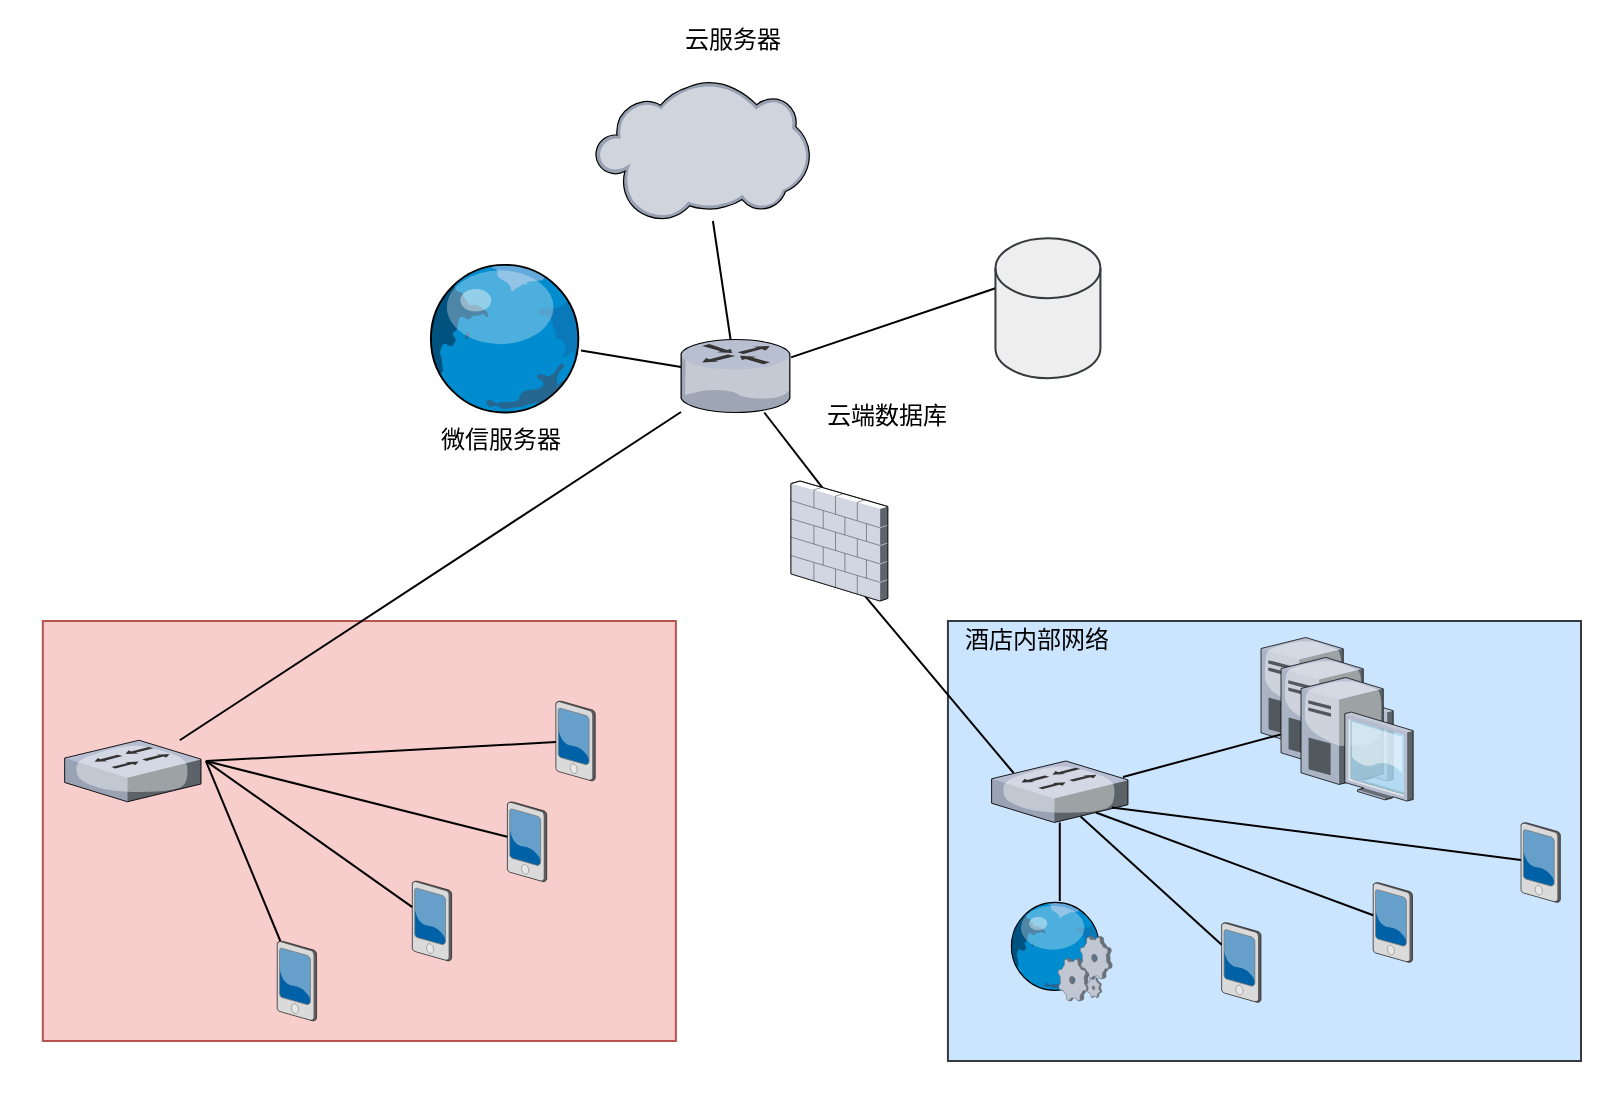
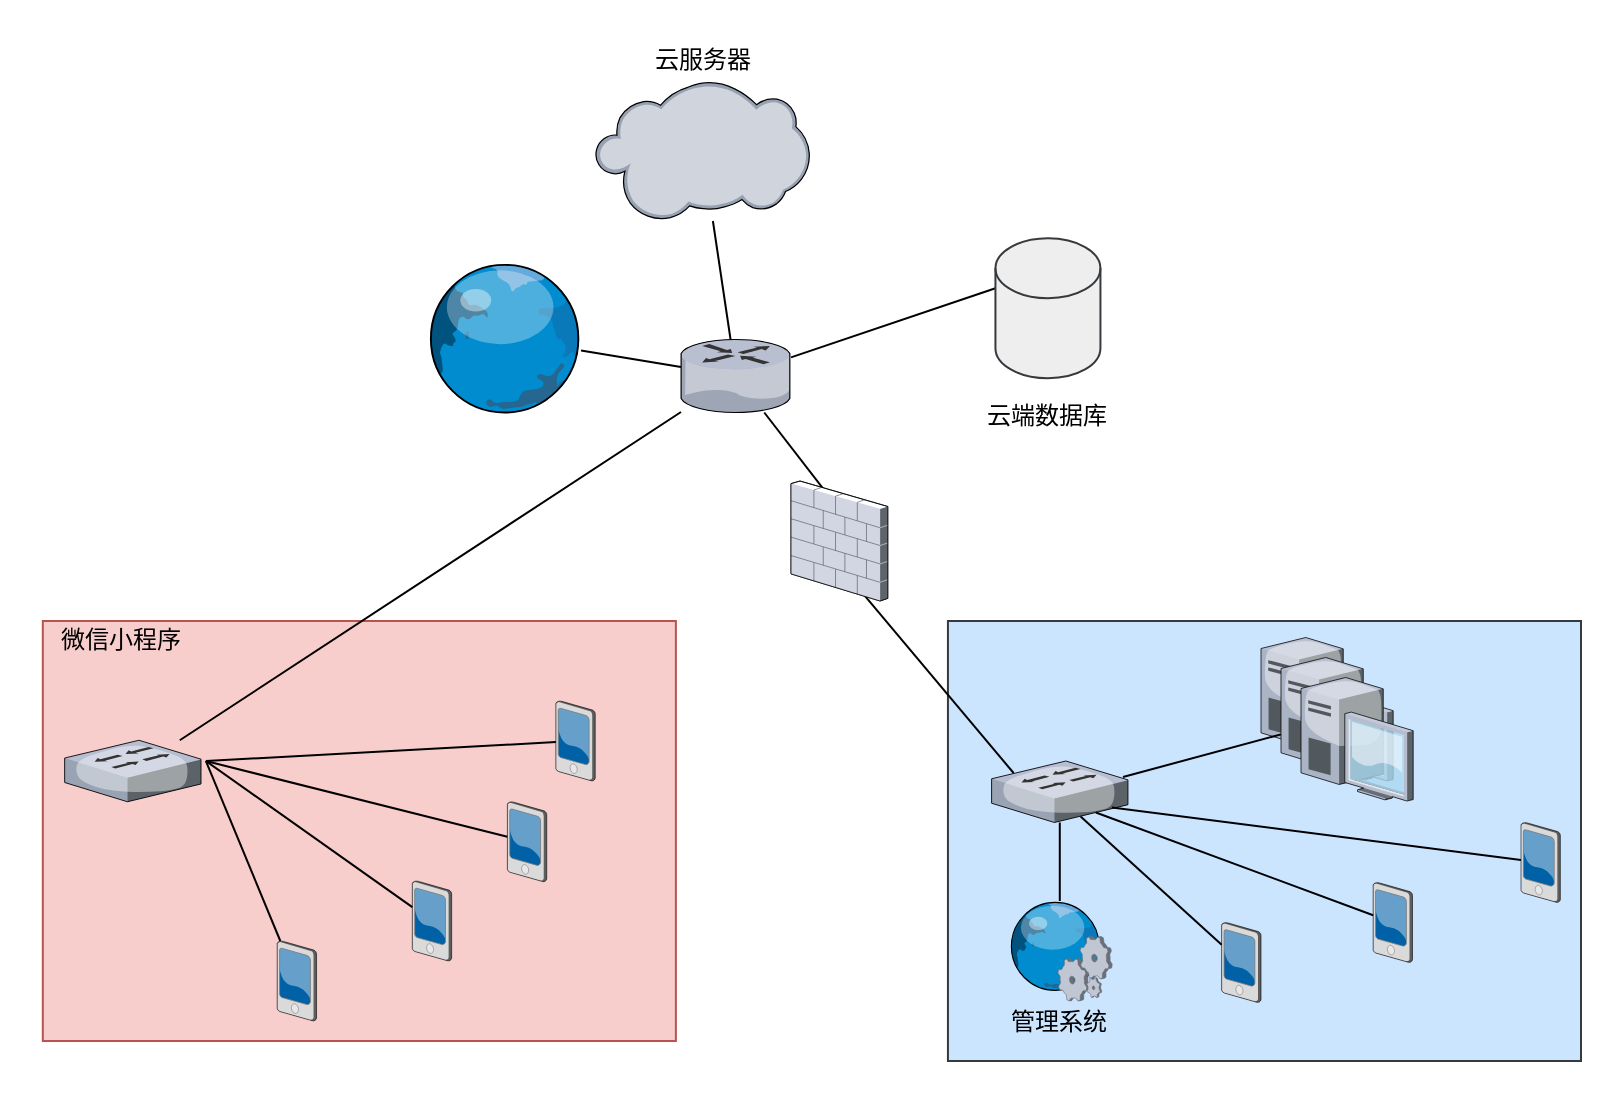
node "云服务器": moved (732, 41) -> (702, 61)
node "云端数据库": moved (888, 417) -> (1048, 417)
node "微信服务器": removed
node "微信小程序": added
node "酒店内部网络": removed
node "管理系统": added
